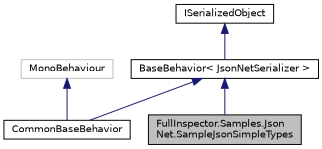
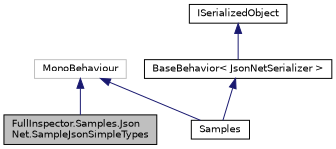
edge "FullInspector.Samples.Json Net.SampleJsonSimpleTypes" -> "BaseBehavior< JsonNetSerializer >": now "FullInspector.Samples.Json Net.SampleJsonSimpleTypes" -> "MonoBehaviour"
node "CommonBaseBehavior": label "CommonBaseBehavior" -> "Samples"
